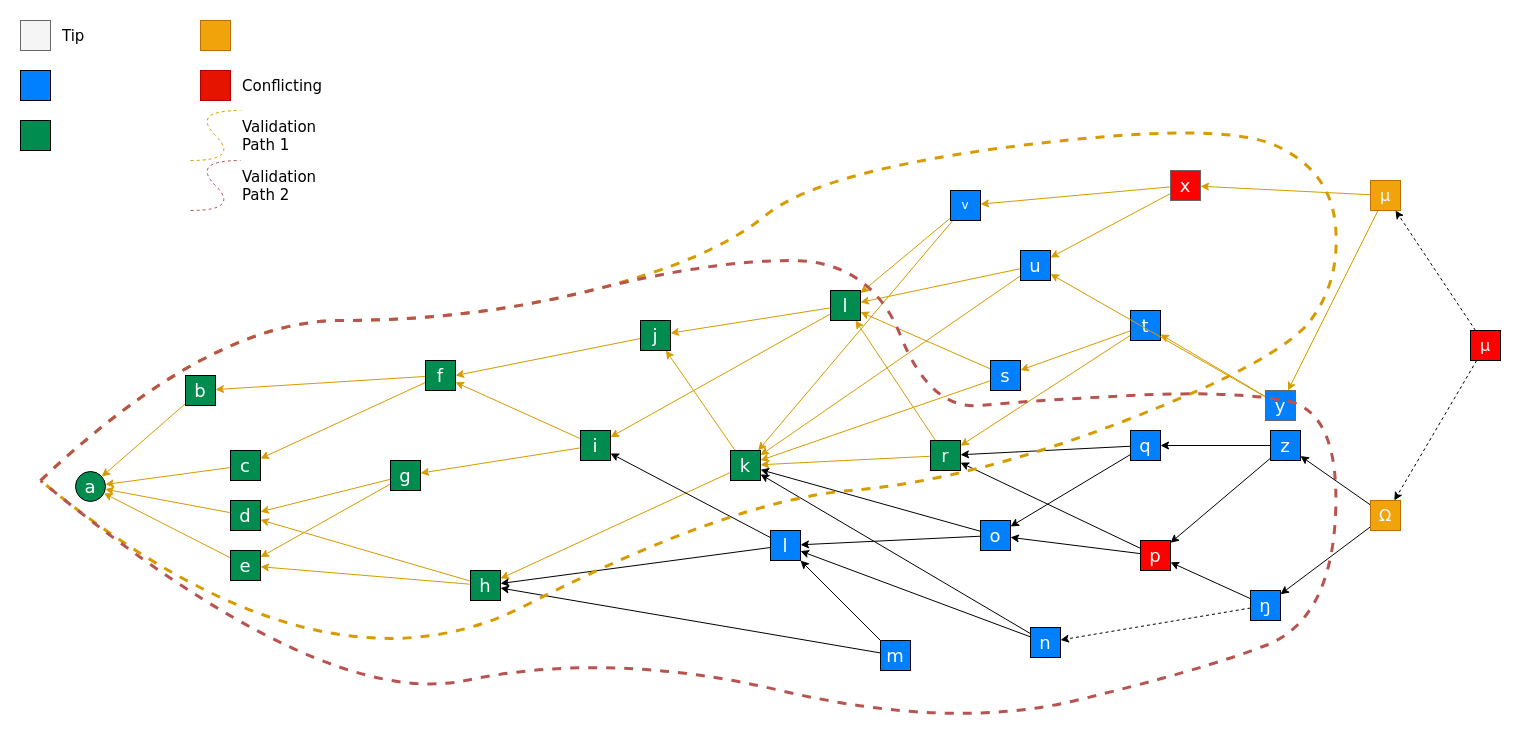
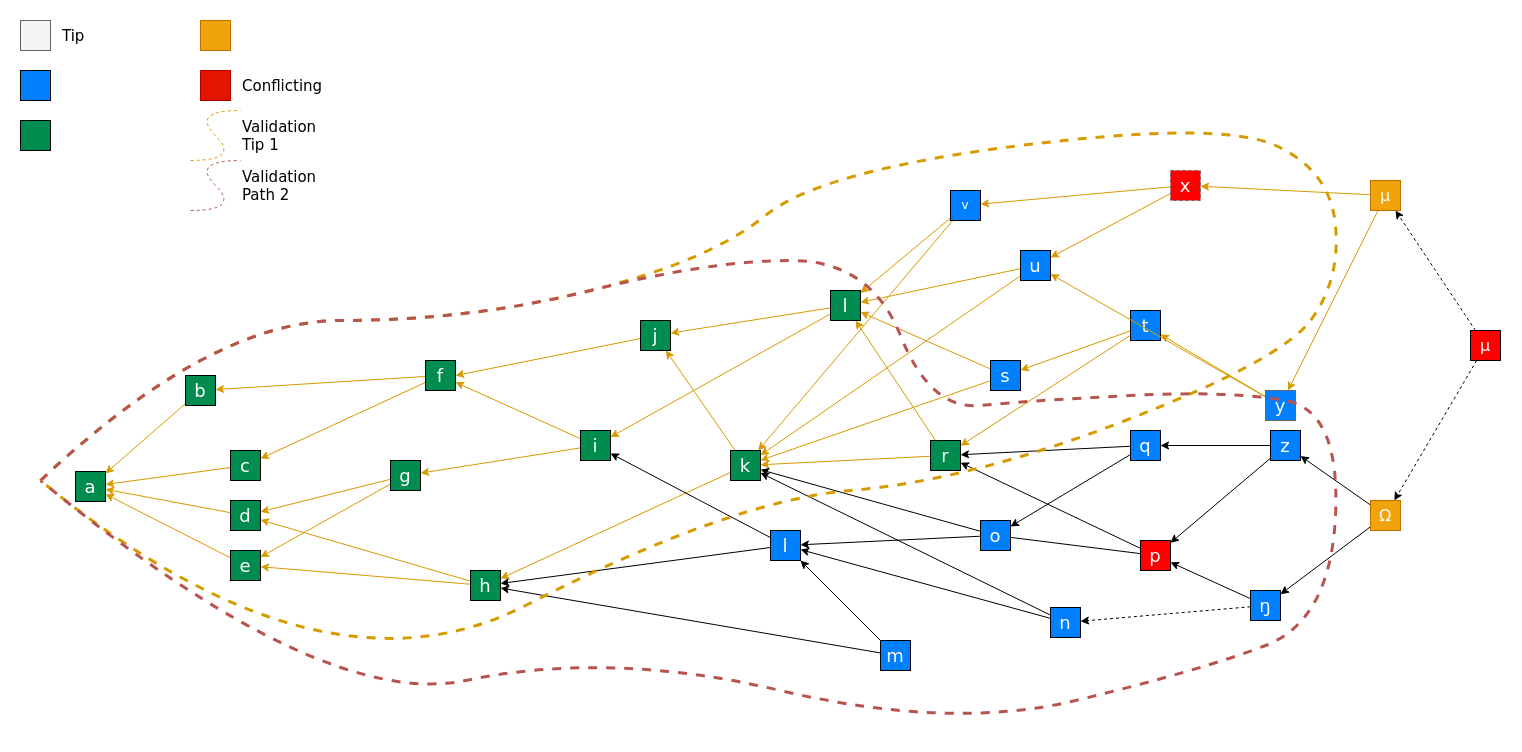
node "Validation Path 1": label "Validation Path 1" -> "Validation Tip 1"
node "x": style solid -> dashed
node "a": shape ellipse -> rectangle
edge "p" -> "o": arrowhead classic -> none
node "n": moved (1046, 643) -> (1066, 623)
